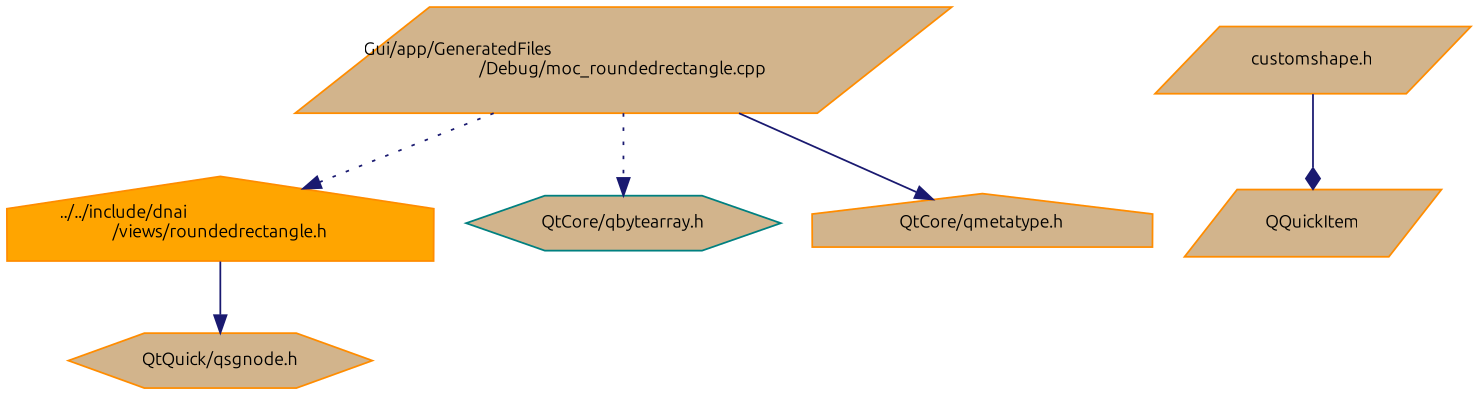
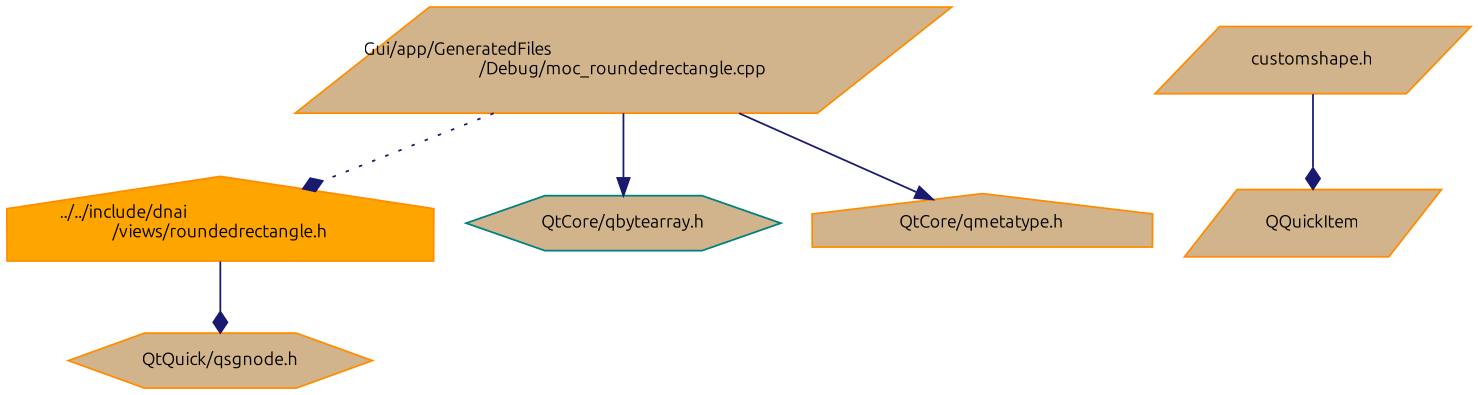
edge "Gui/app/GeneratedFiles /Debug/moc_roundedrectangle.cpp" -> "QtCore/qbytearray.h": style dotted -> solid
edge "Gui/app/GeneratedFiles /Debug/moc_roundedrectangle.cpp" -> "../../include/dnai /views/roundedrectangle.h": arrowhead normal -> diamond
edge "../../include/dnai /views/roundedrectangle.h" -> "QtQuick/qsgnode.h": arrowhead normal -> diamond
